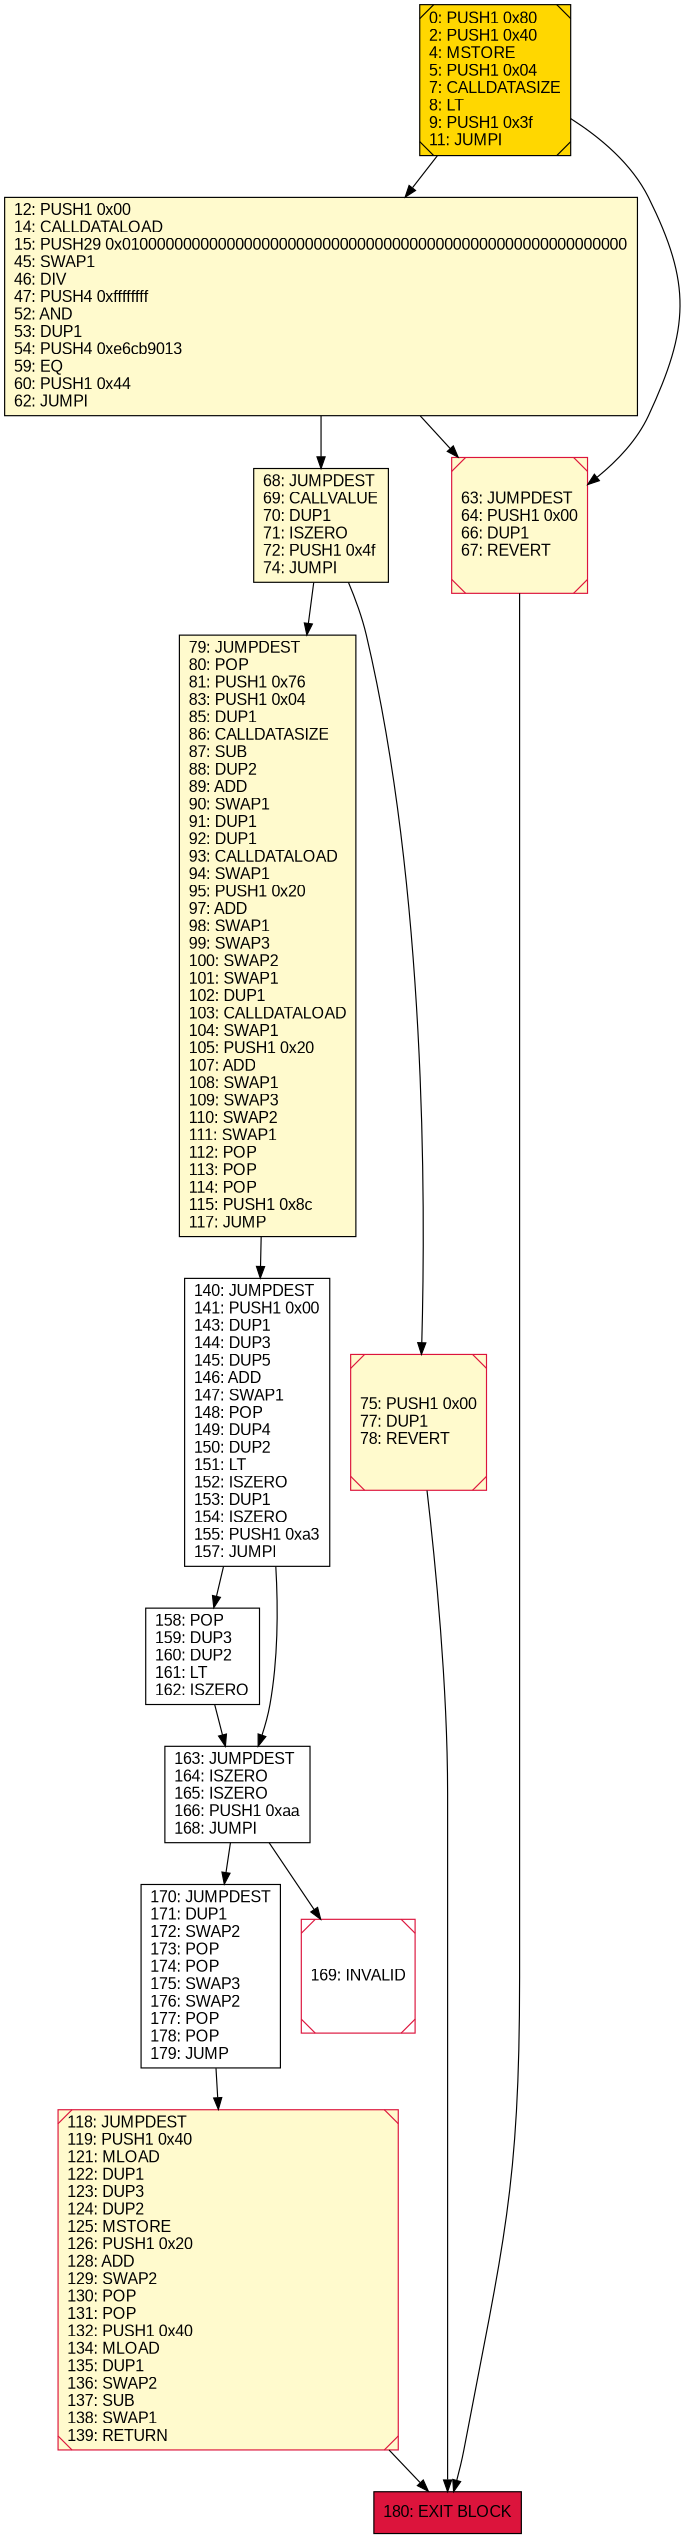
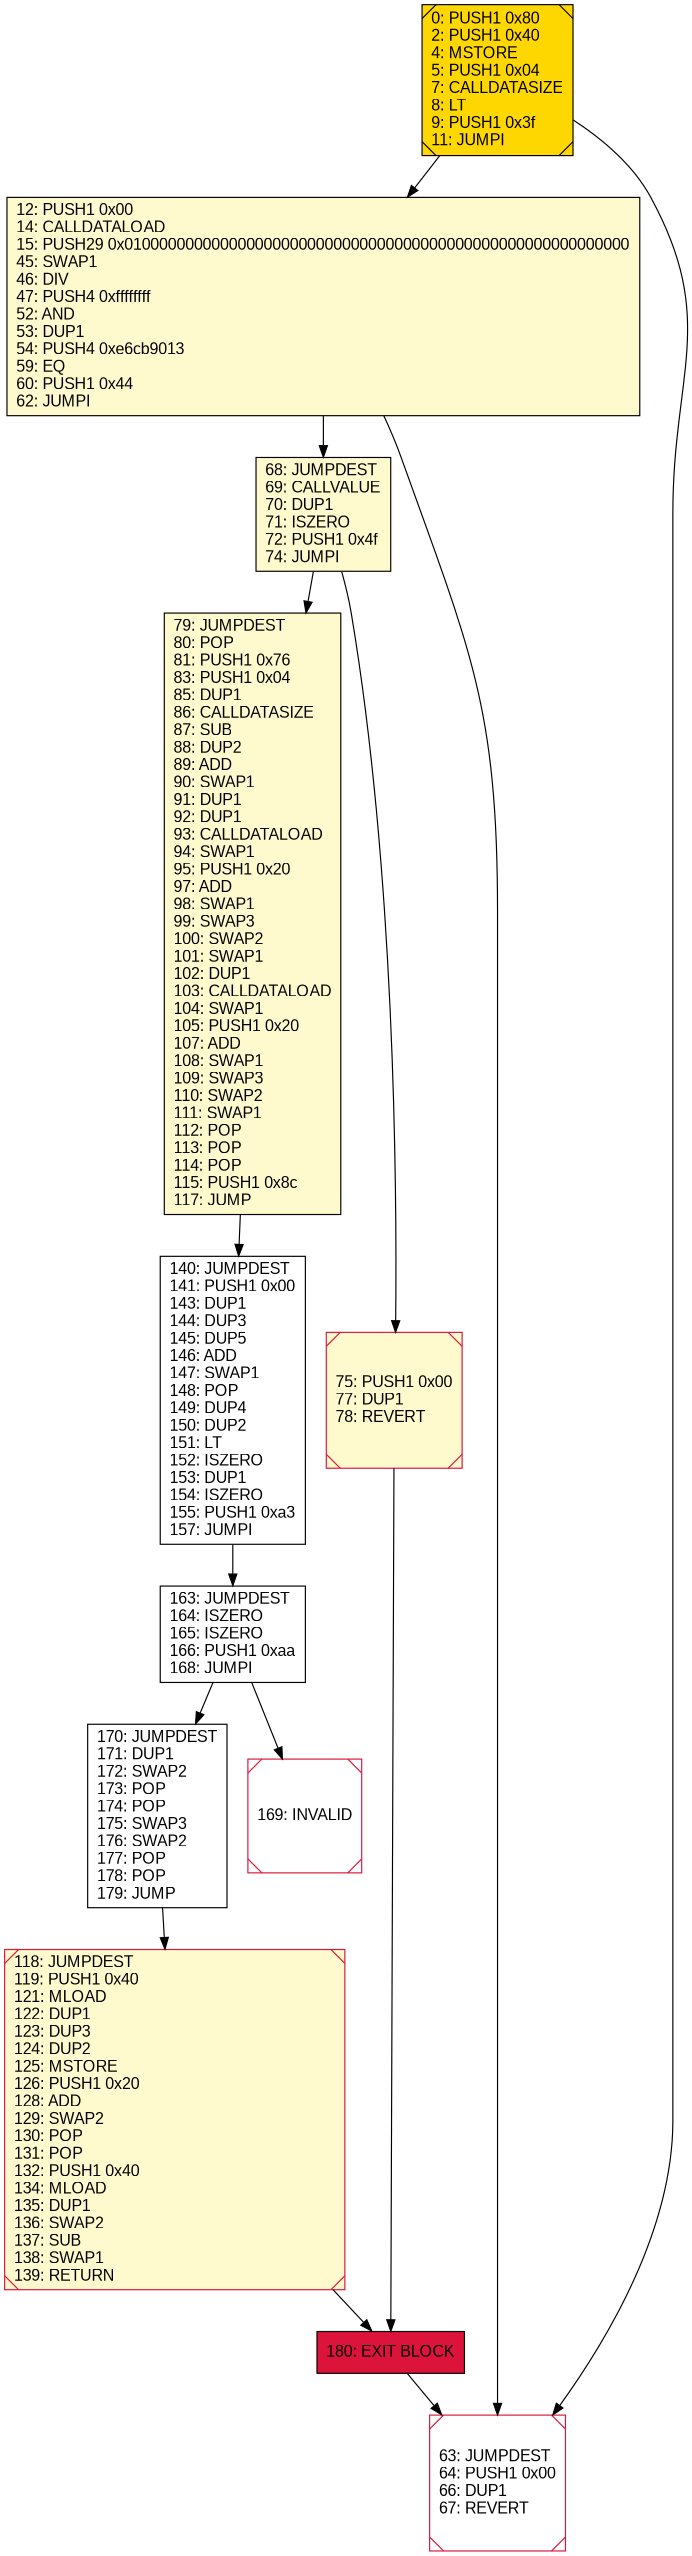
node "63: JUMPDEST 64: PUSH1 0x00 66: DUP1 67: REVERT": fillcolor lemonchiffon -> white
edge "63: JUMPDEST 64: PUSH1 0x00 66: DUP1 67: REVERT" -> "180: EXIT BLOCK": reversed
node "158: POP 159: DUP3 160: DUP2 161: LT 162: ISZERO": removed
